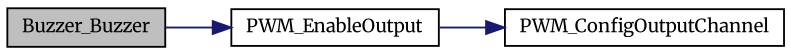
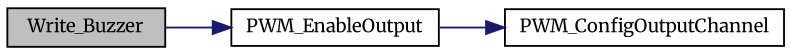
node "Buzzer_Buzzer": label "Buzzer_Buzzer" -> "Write_Buzzer"
